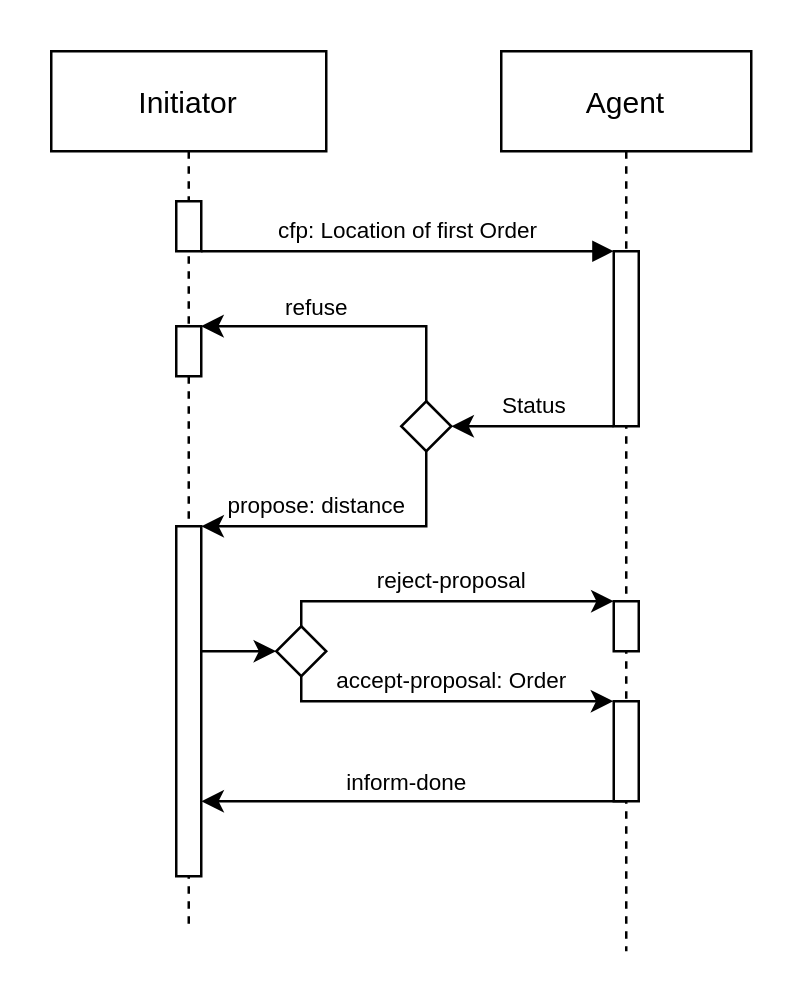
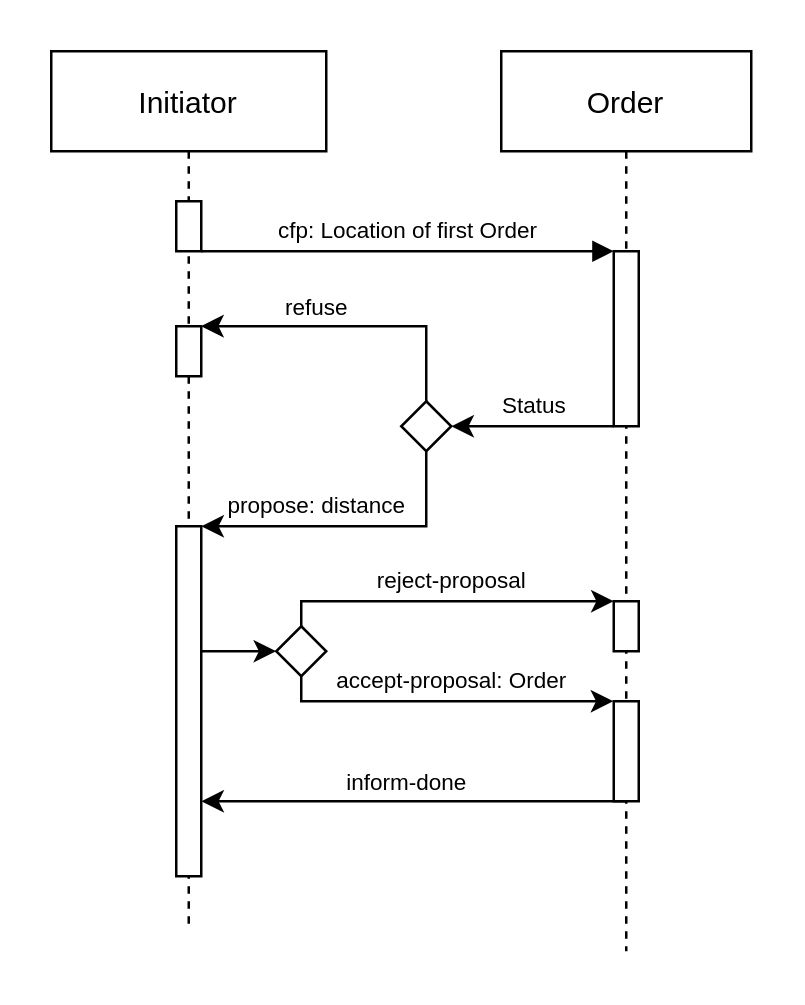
node "Agent": label "Agent" -> "Order"
